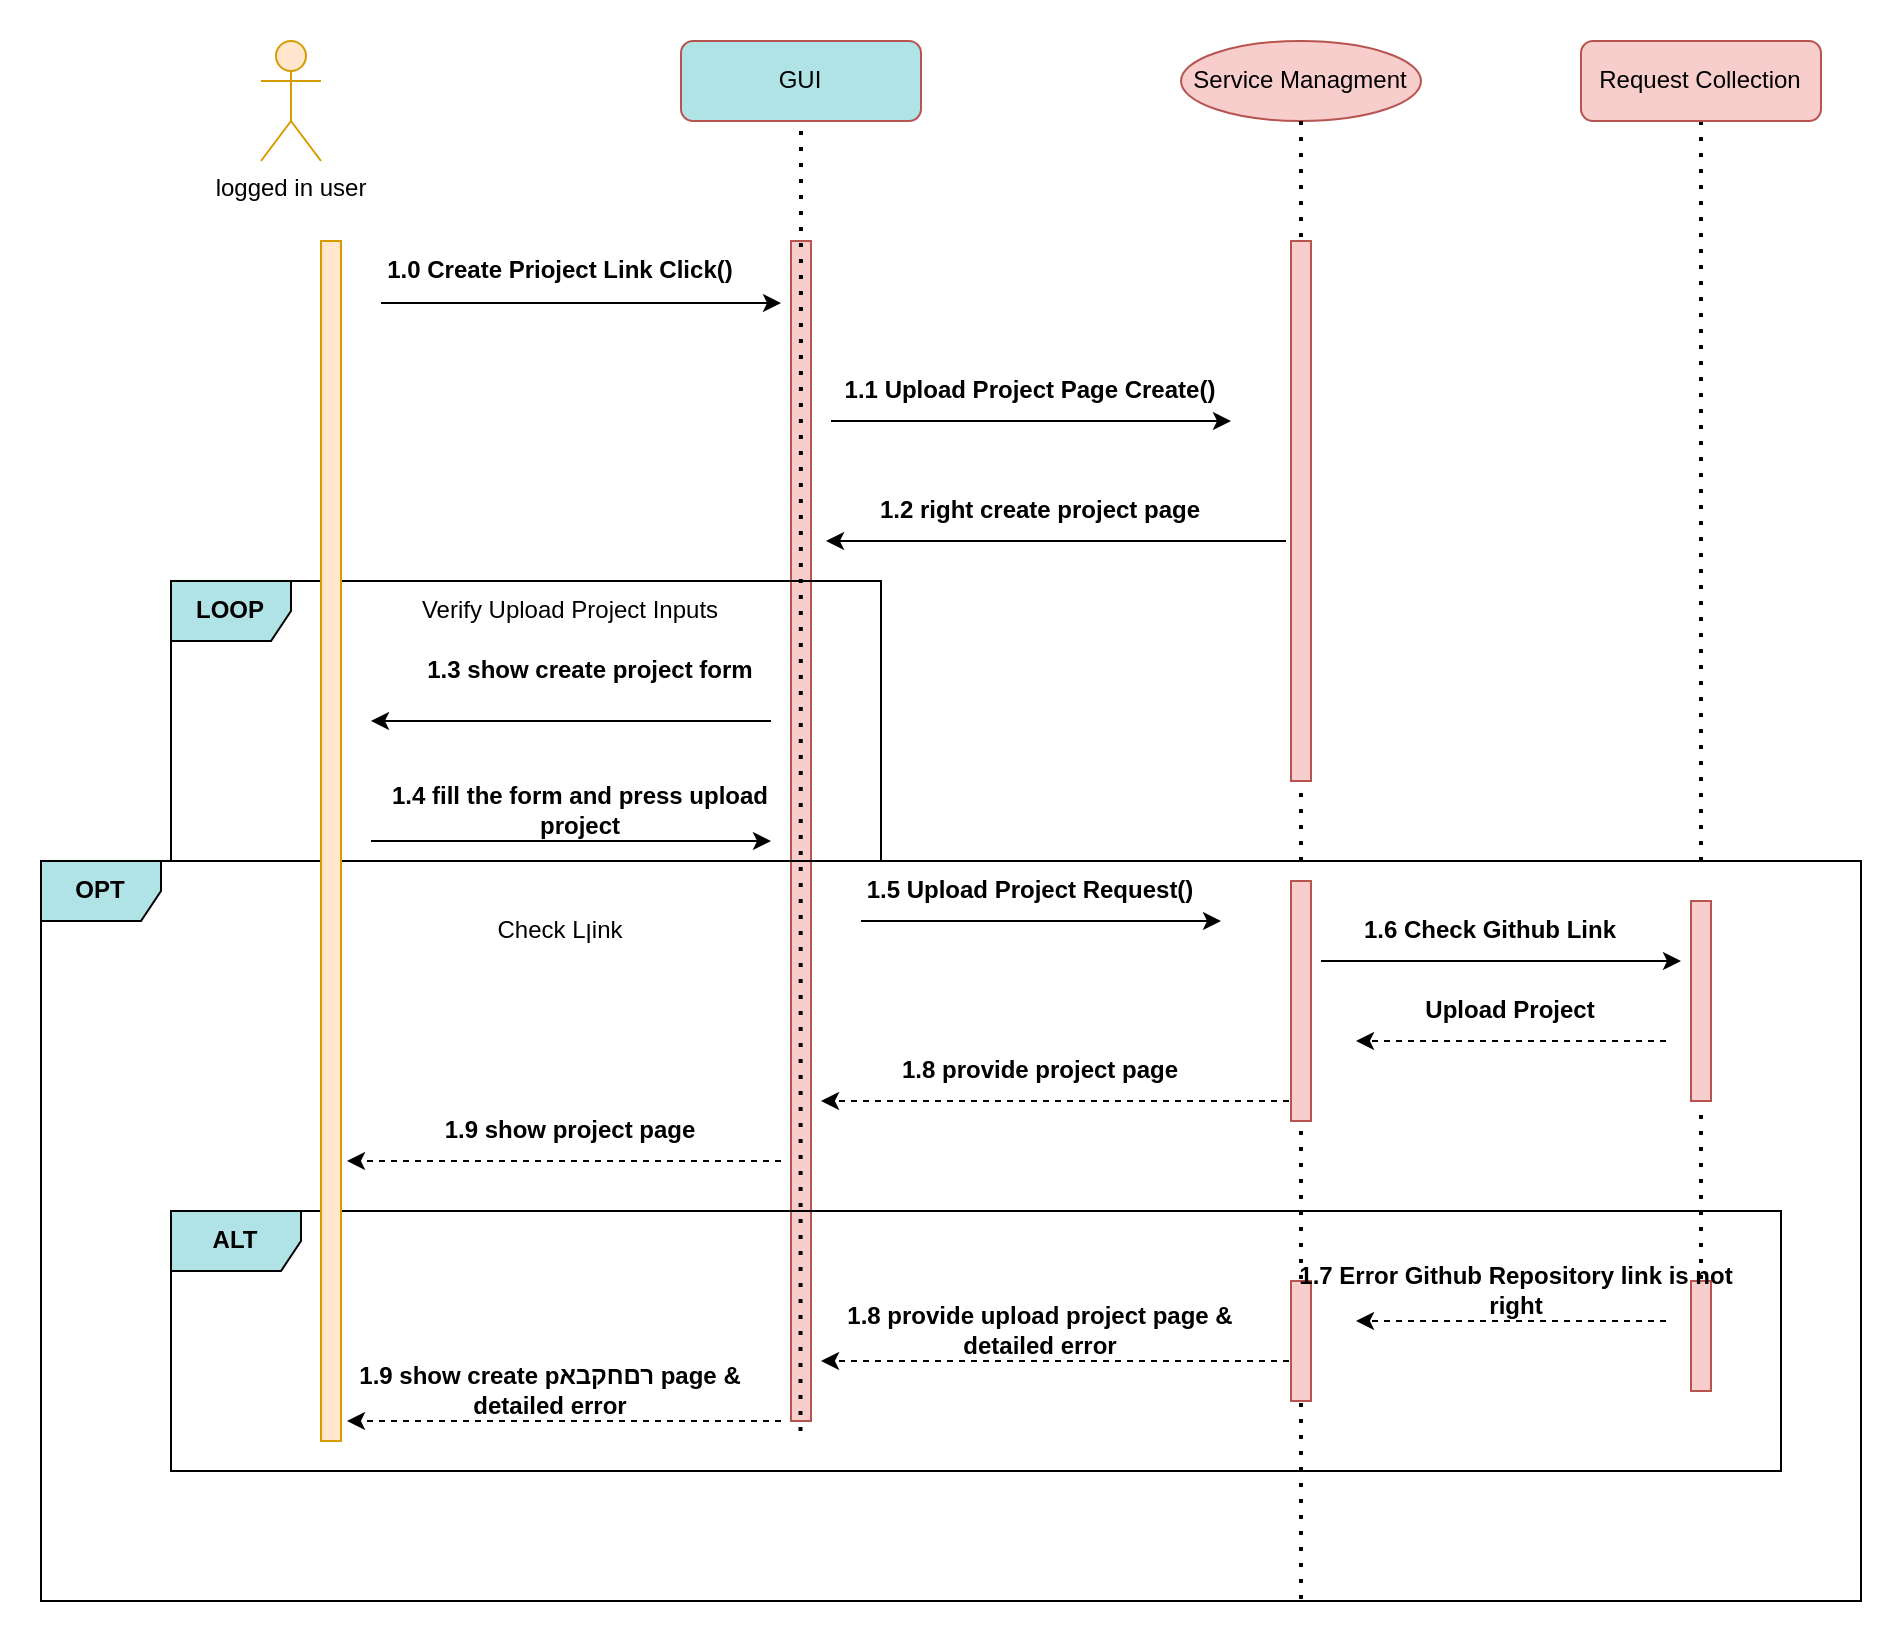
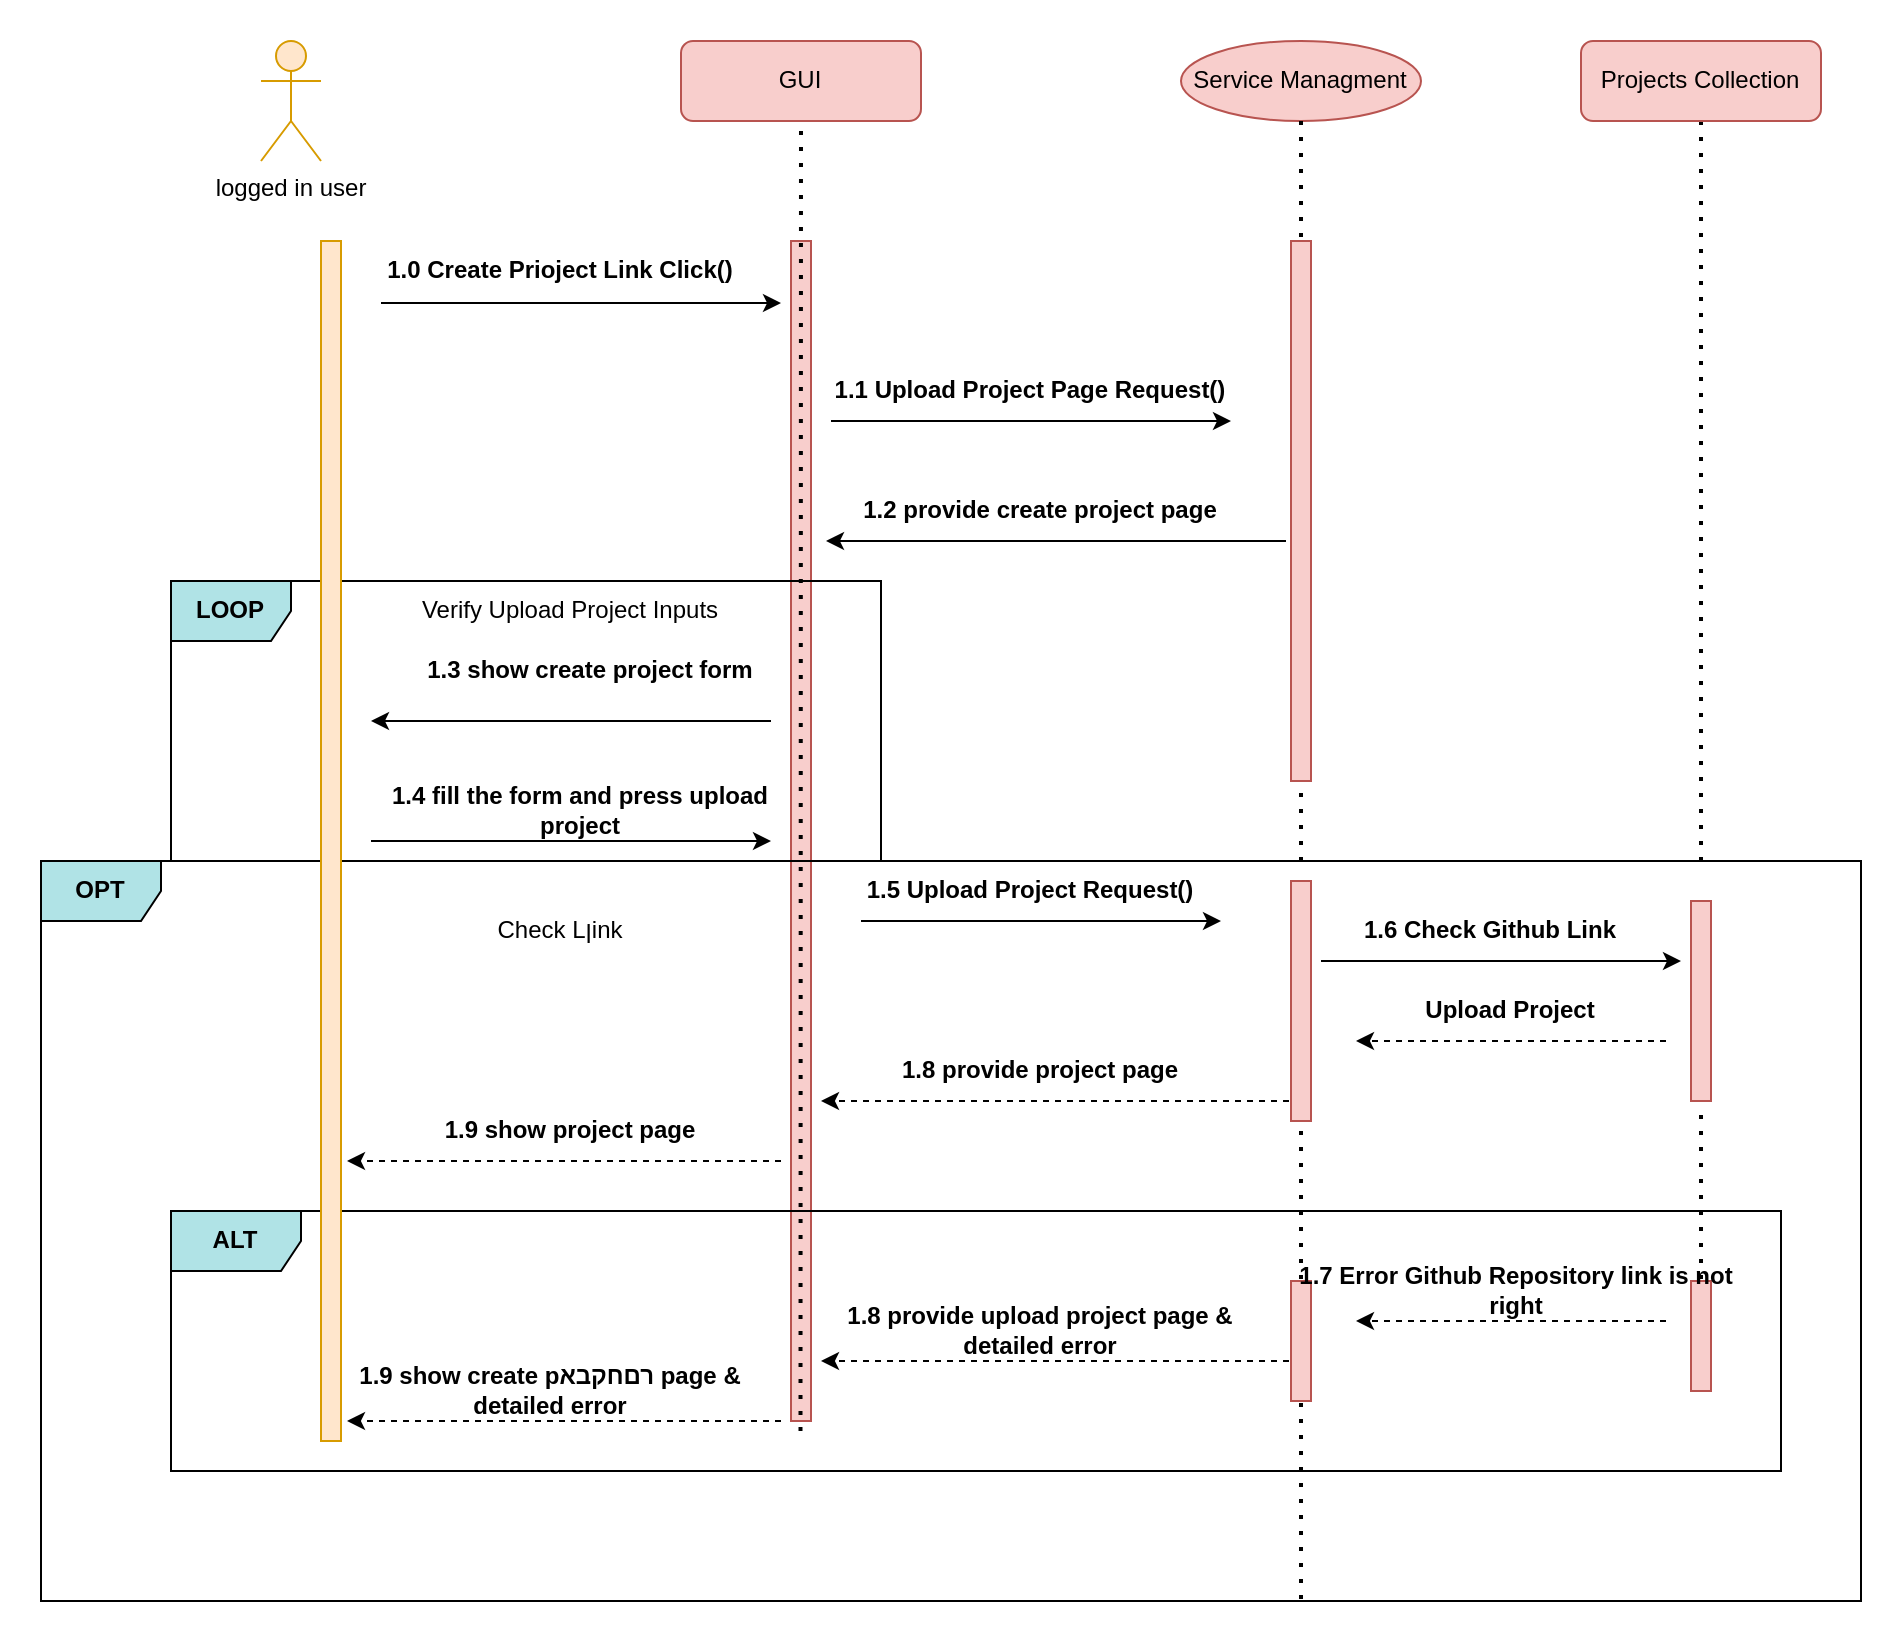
node "GUI": fillcolor #b0e3e6 -> #f8cecc
node "Request Collection": label "Request Collection" -> "Projects Collection"
node "1.1 Upload Project Page Create()": label "1.1 Upload Project Page Create()" -> "1.1 Upload Project Page Request()"
node "1.2 right create project page": label "1.2 right create project page" -> "1.2 provide create project page"
